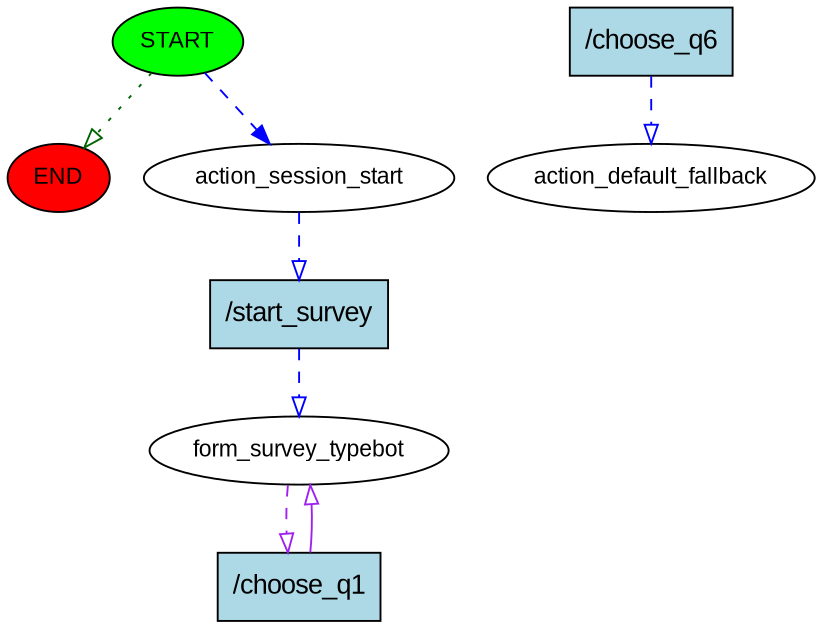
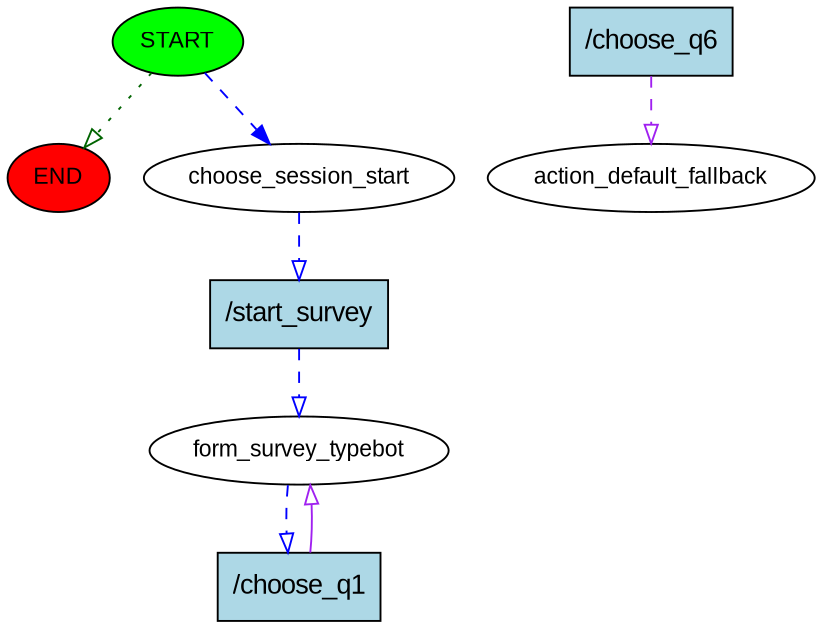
edge "/choose_q6" -> "action_default_fallback": color blue -> purple
node "action_session_start": label "action_session_start" -> "choose_session_start"
edge "form_survey_typebot" -> "/choose_q1": color purple -> blue
